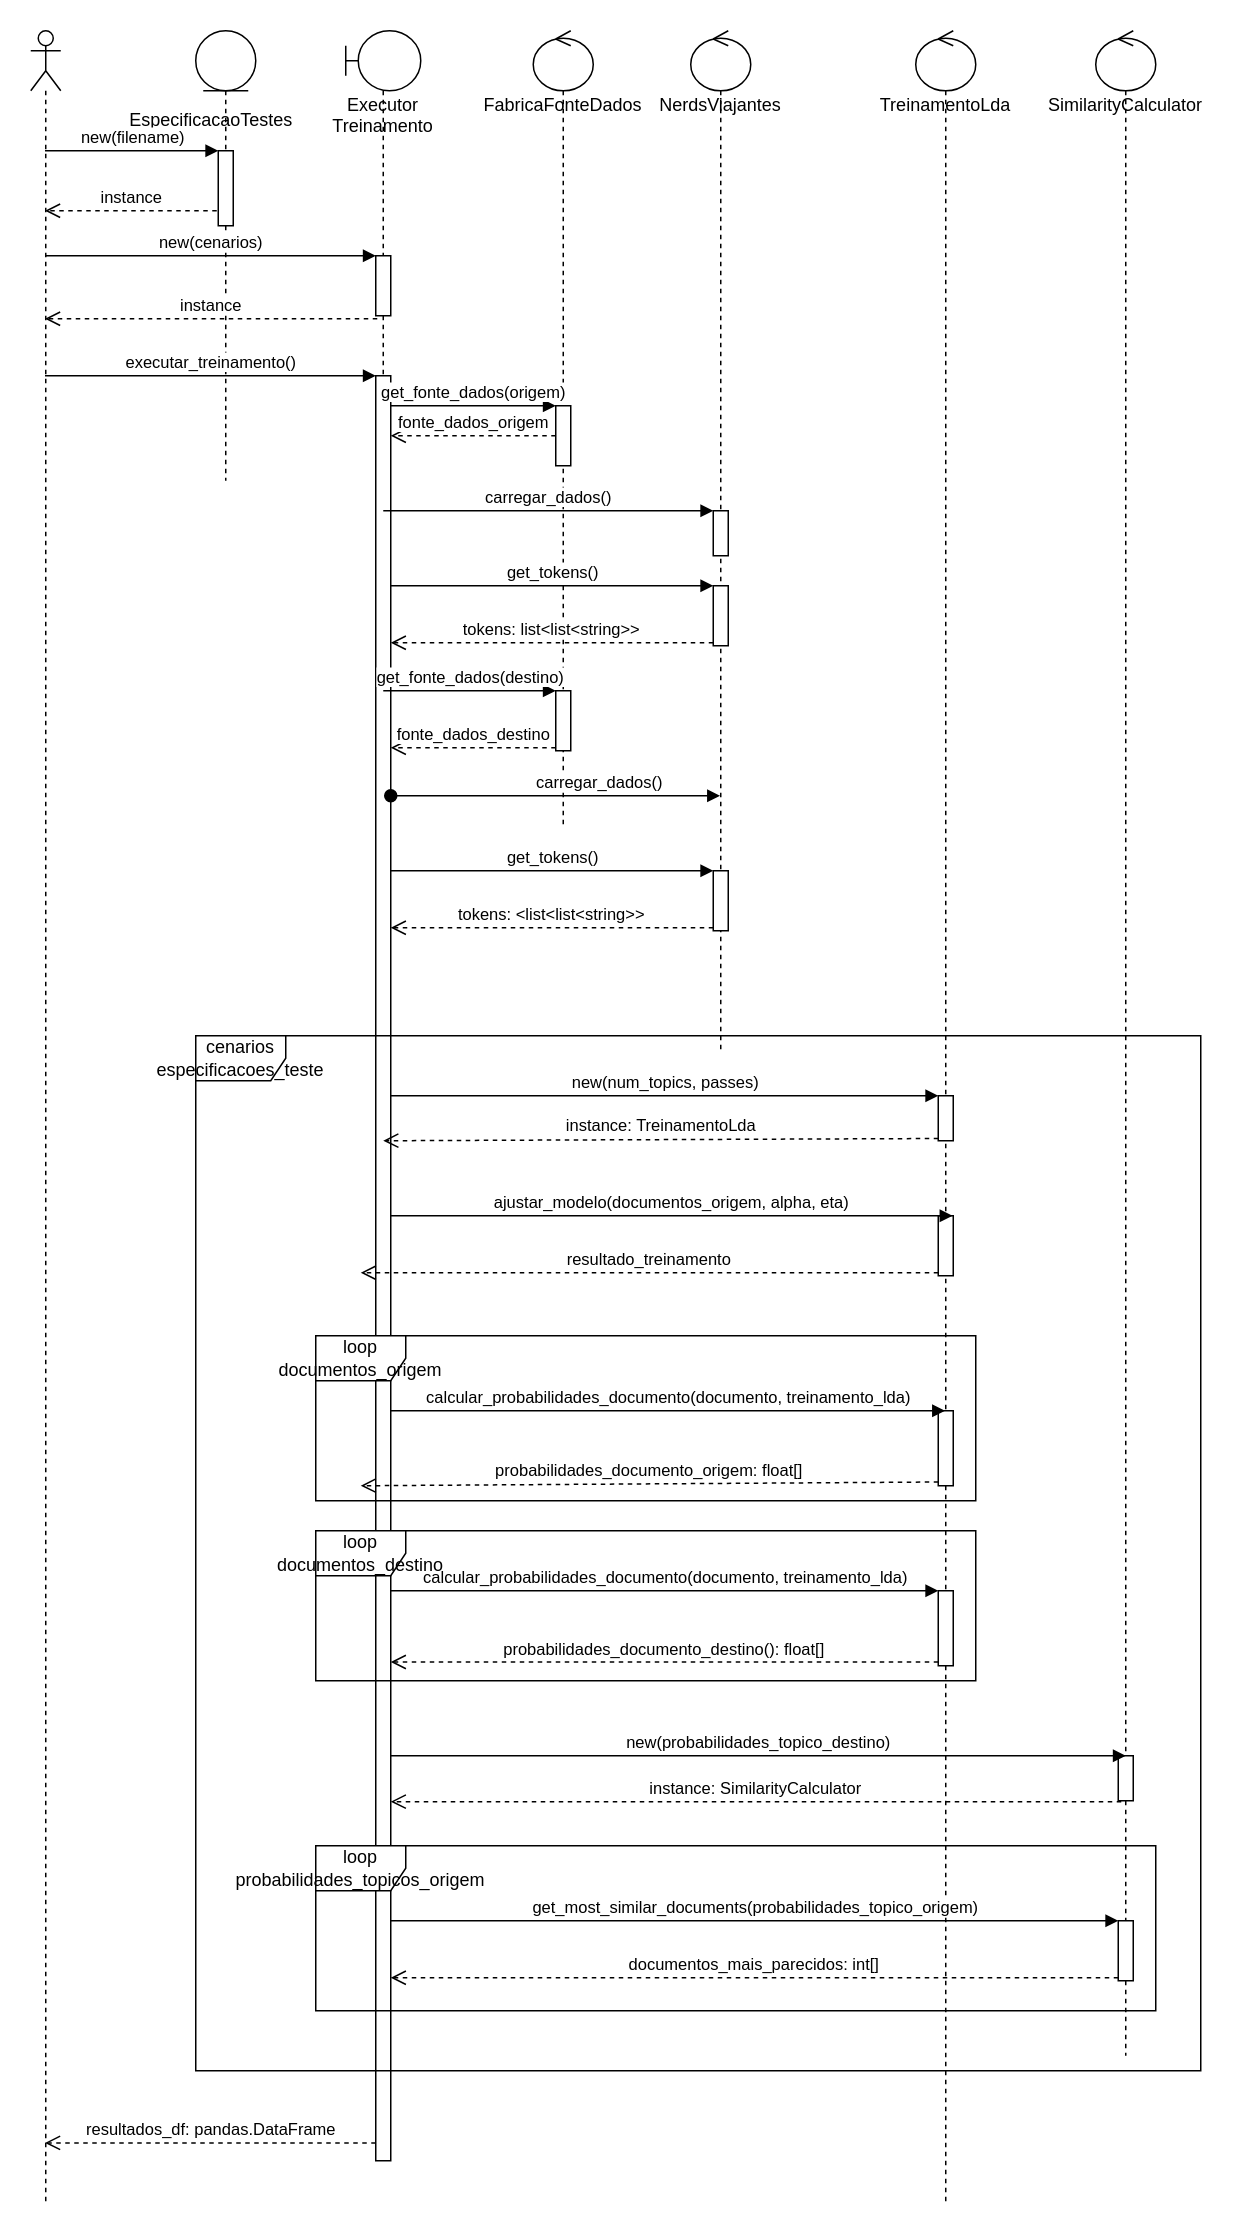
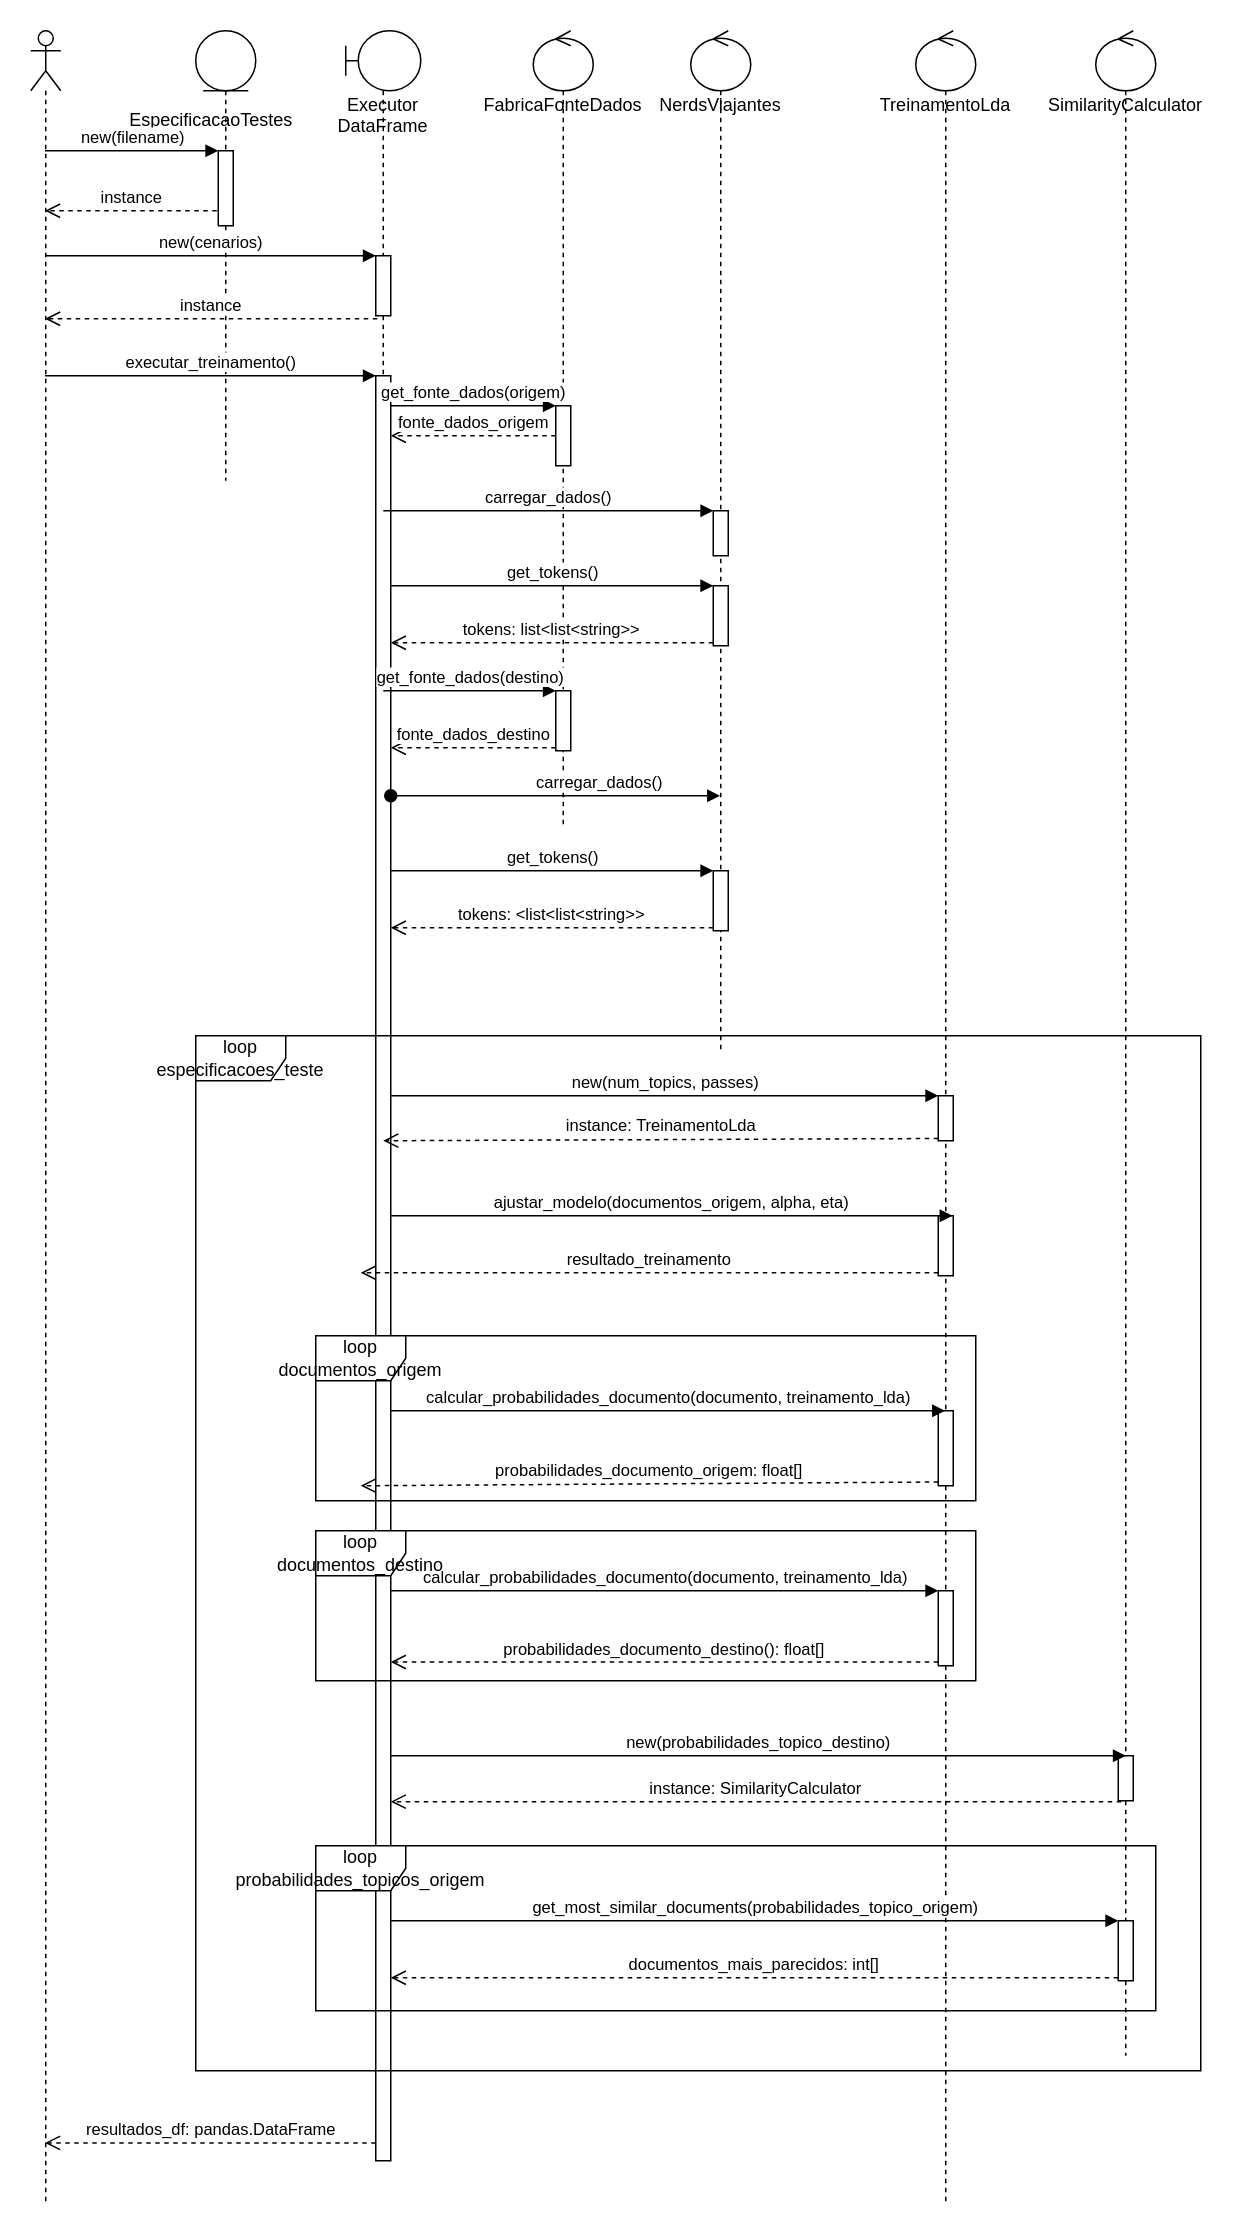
node "Executor Treinamento": label "Executor Treinamento" -> "Executor DataFrame"
node "cenarios especificacoes_teste": label "cenarios especificacoes_teste" -> "loop especificacoes_teste"
